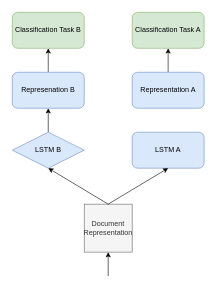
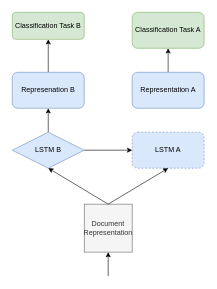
node "Classification Task B": size 72x36 -> 72x27
edge "LSTM B" -> "LSTM A": added
node "LSTM A": style solid -> dashed
